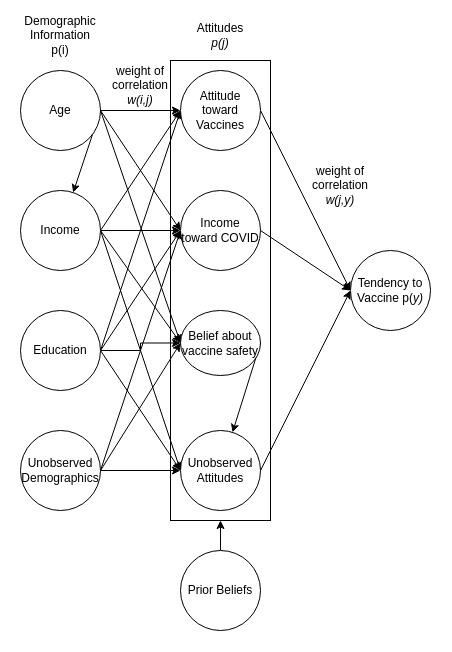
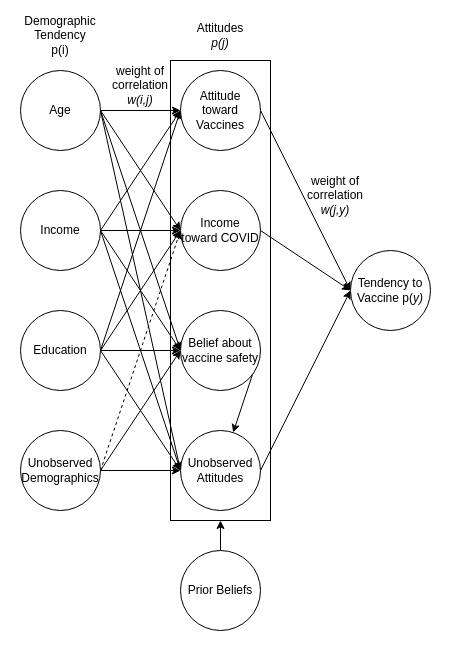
node "Demographic Information p(i)": label "Demographic Information p(i)" -> "Demographic Tendency p(i)"
edge "Age" -> "Income": now "Age" -> "Unobserved Attitudes"
node "weight of correlation w(j,y)": moved (341, 186) -> (336, 196)
node "Belief about vaccine safety": size 80x65 -> 80x80
edge "Unobserved Demographics" -> "Income toward COVID": style solid -> dashed
